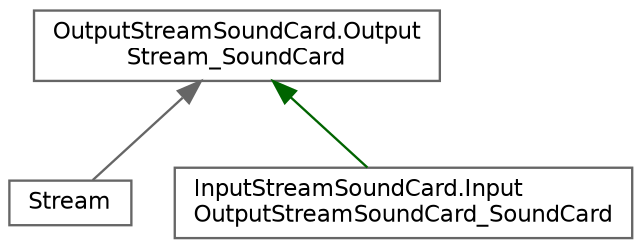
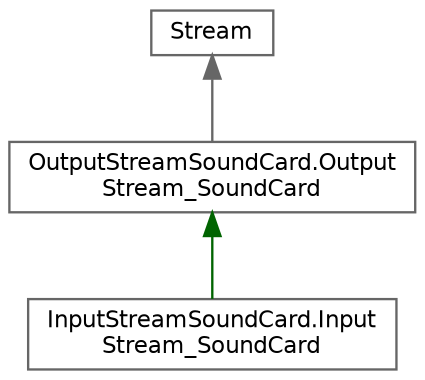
edge "Stream" -> "OutputStreamSoundCard.Output Stream_SoundCard": reversed
node "InputStreamSoundCard.Input OutputStreamSoundCard_SoundCard": label "InputStreamSoundCard.Input OutputStreamSoundCard_SoundCard" -> "InputStreamSoundCard.Input Stream_SoundCard"
